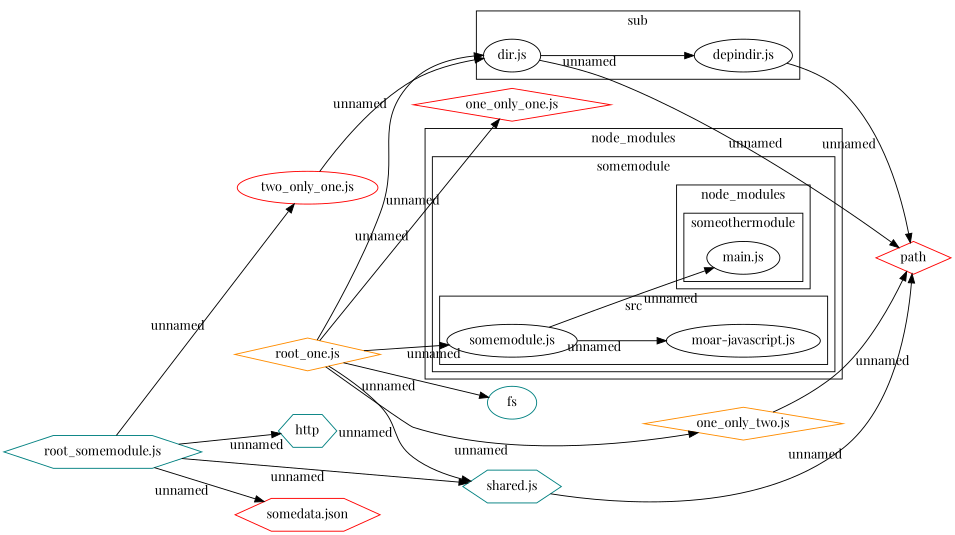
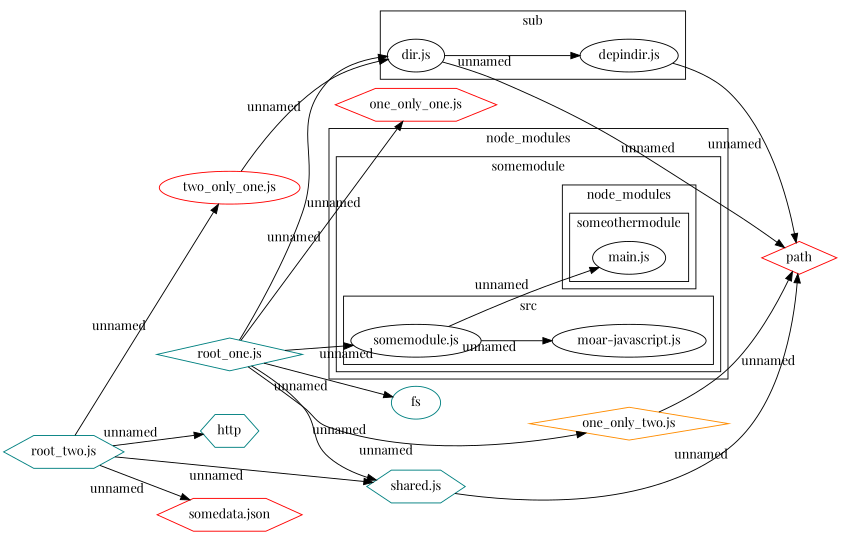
node "one_only_one.js": shape diamond -> hexagon
node "root_one.js": color darkorange -> teal
node "root_somemodule.js": label "root_somemodule.js" -> "root_two.js"
